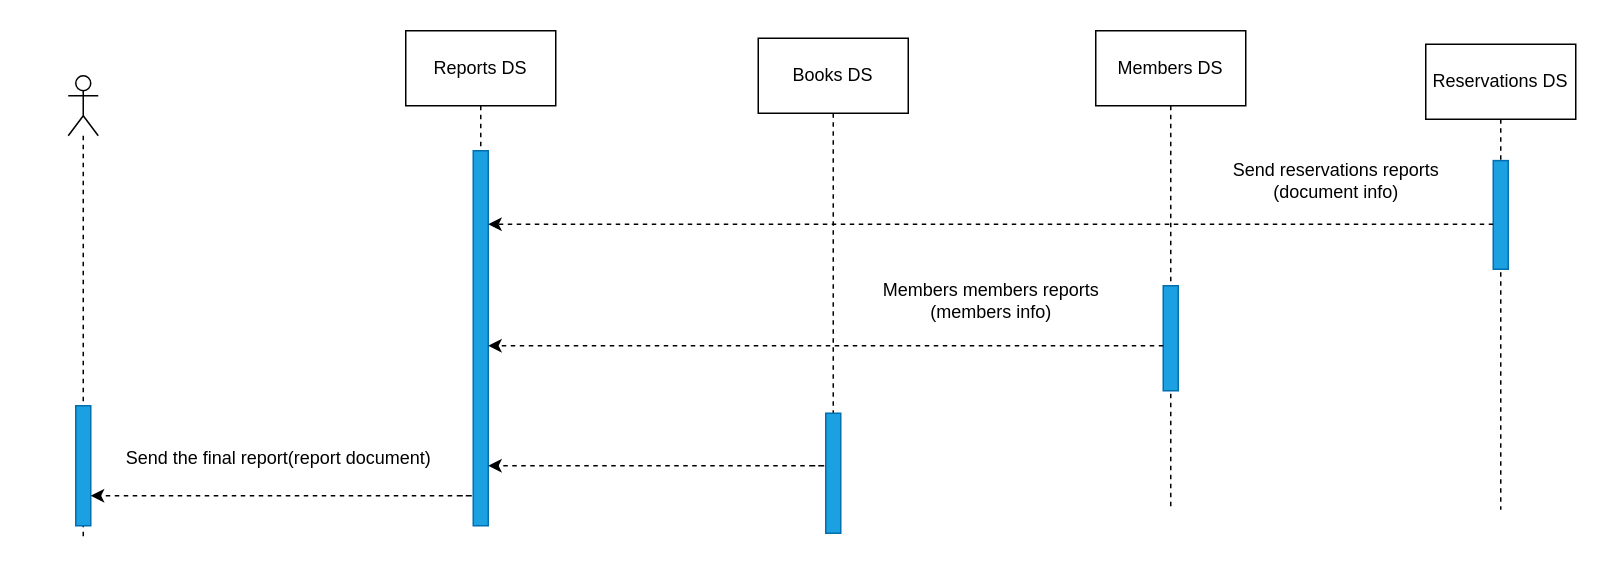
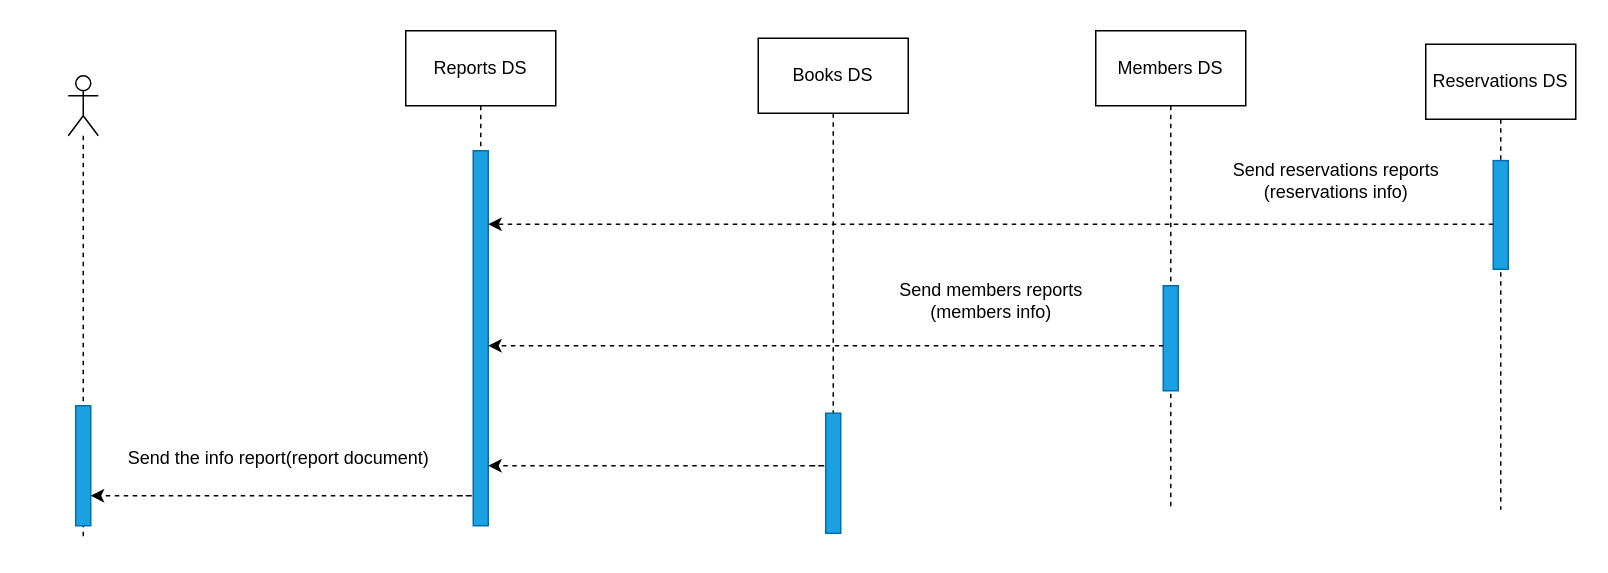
node "Send reservations reports (document info)": label "Send reservations reports (document info)" -> "Send reservations reports (reservations info)"
node "Members members reports (members info)": label "Members members reports (members info)" -> "Send members reports (members info)"
node "Send the final report(report document)": label "Send the final report(report document)" -> "Send the info report(report document)"
